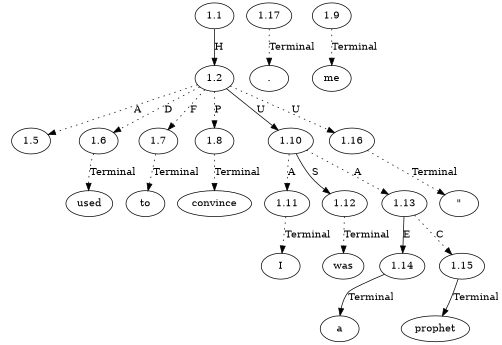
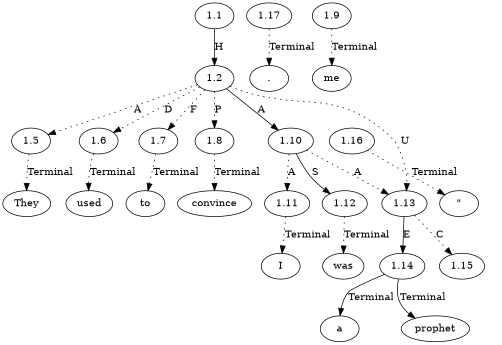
edge "1.2" -> "1.16": now "1.2" -> "1.13"
edge "1.2" -> "1.10": label "U" -> "A"
node "They": added
edge "1.15" -> "prophet": now "1.14" -> "prophet"
